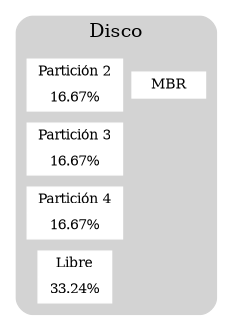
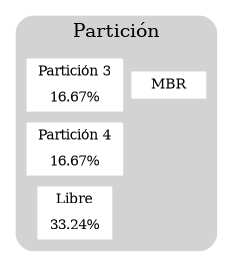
cluster "Disco": label "Disco" -> "Partición"
node "Partición 2": removed
